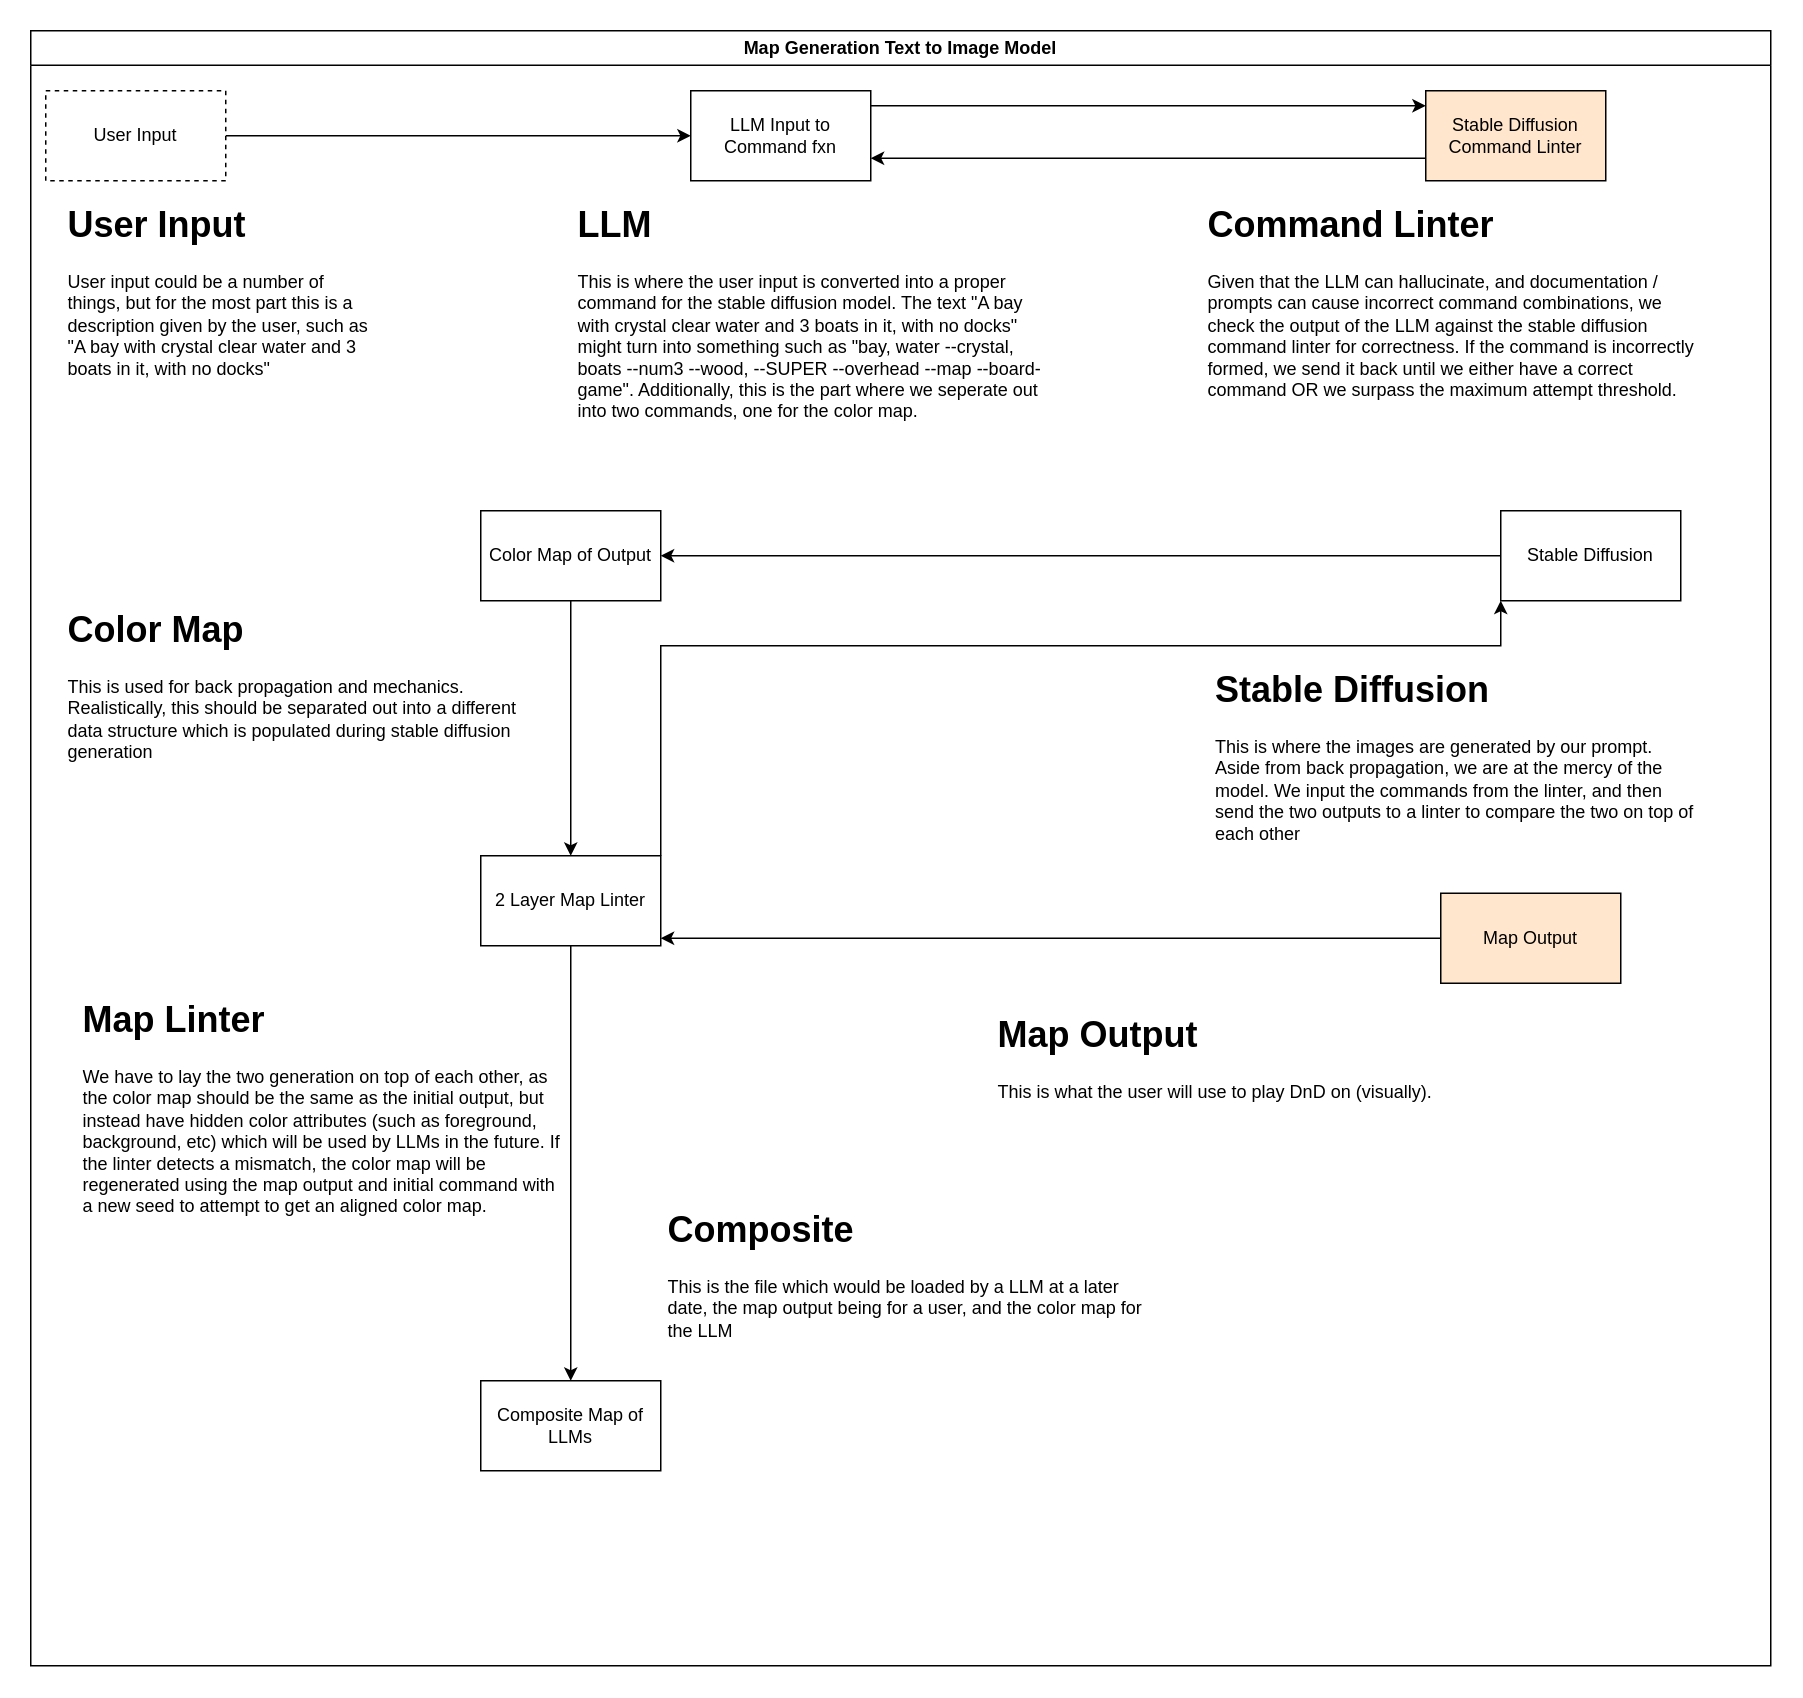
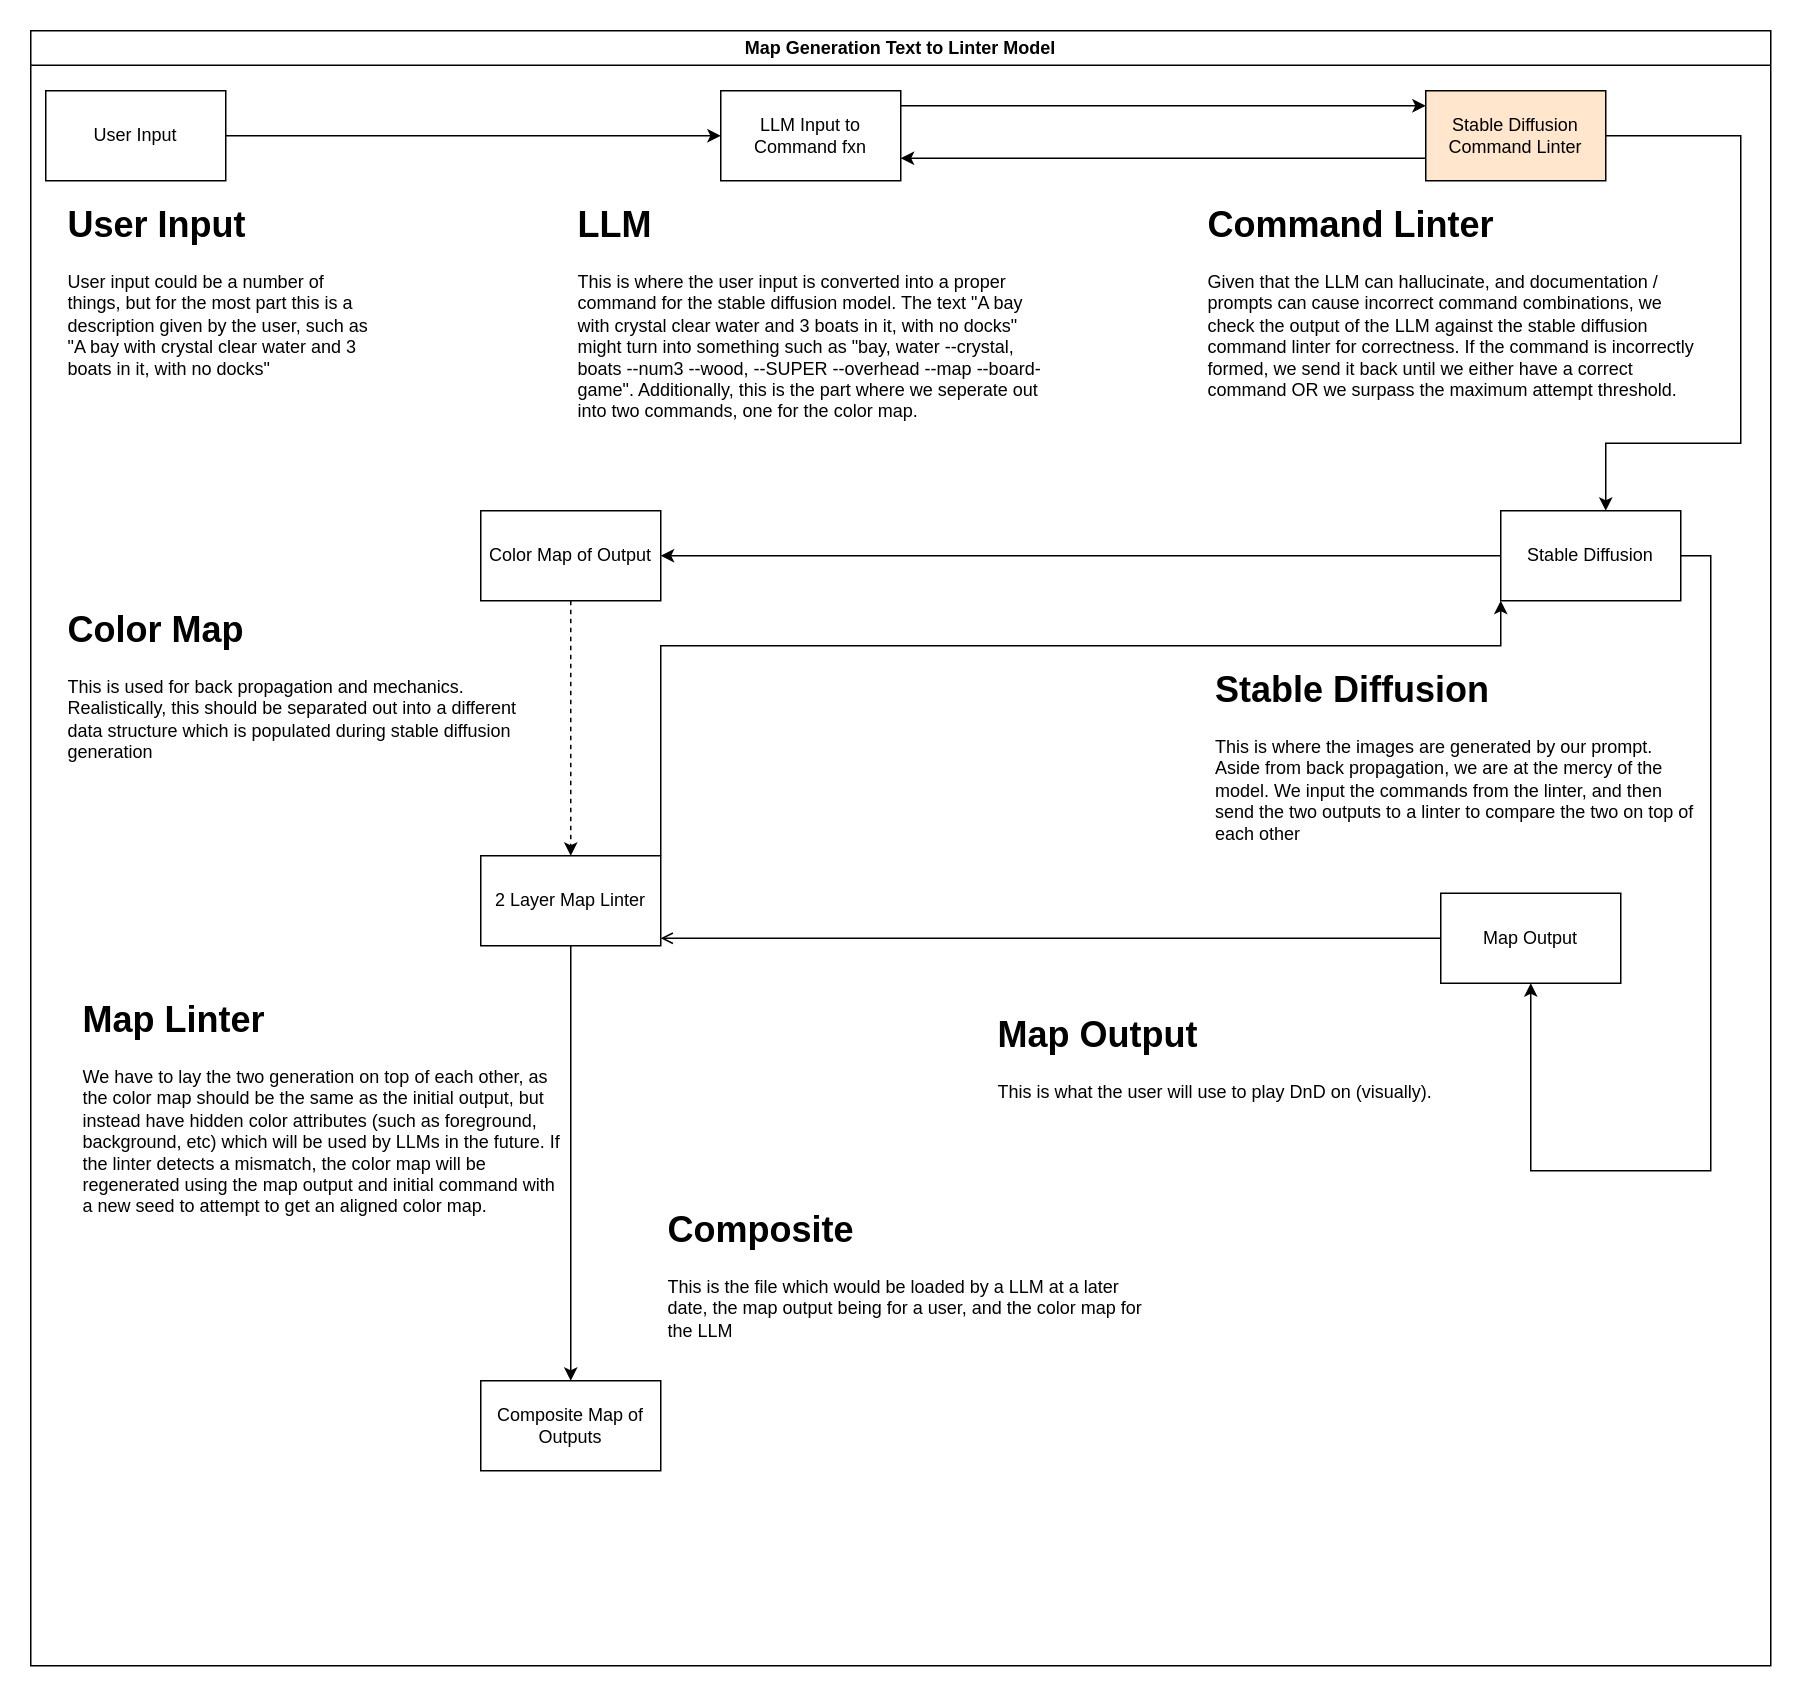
node "Map Generation Text to Image Model": label "Map Generation Text to Image Model" -> "Map Generation Text to Linter Model"
node "User Input": style dashed -> solid
node "LLM Input to Command fxn": moved (781, 136) -> (811, 136)
edge "Stable Diffusion Command Linter" -> "Stable Diffusion": added
edge "Color Map of Output" -> "2 Layer Map Linter": style solid -> dashed
edge "Map Output" -> "2 Layer Map Linter": arrowhead classic -> open
node "Map Output": fillcolor #ffe6cc -> #ffffff
edge "Stable Diffusion" -> "Map Output": added
node "Composite Map of LLMs": label "Composite Map of LLMs" -> "Composite Map of Outputs"
